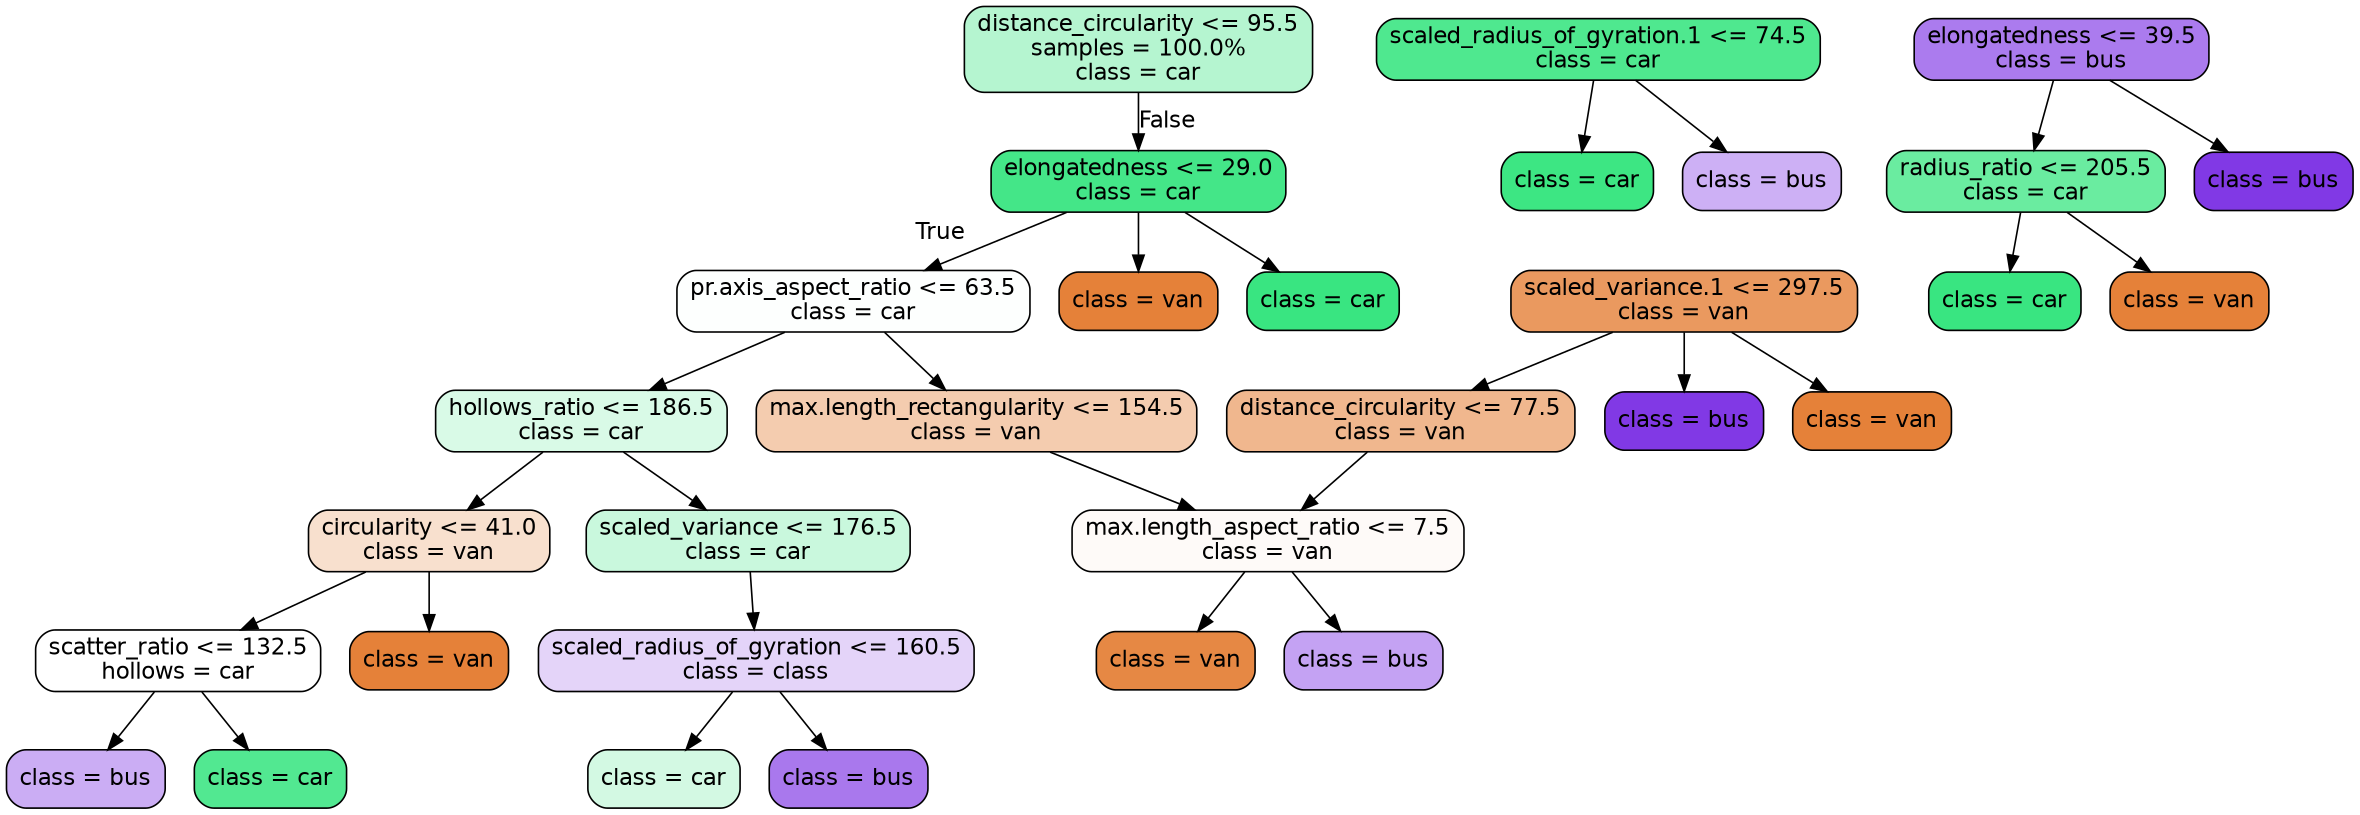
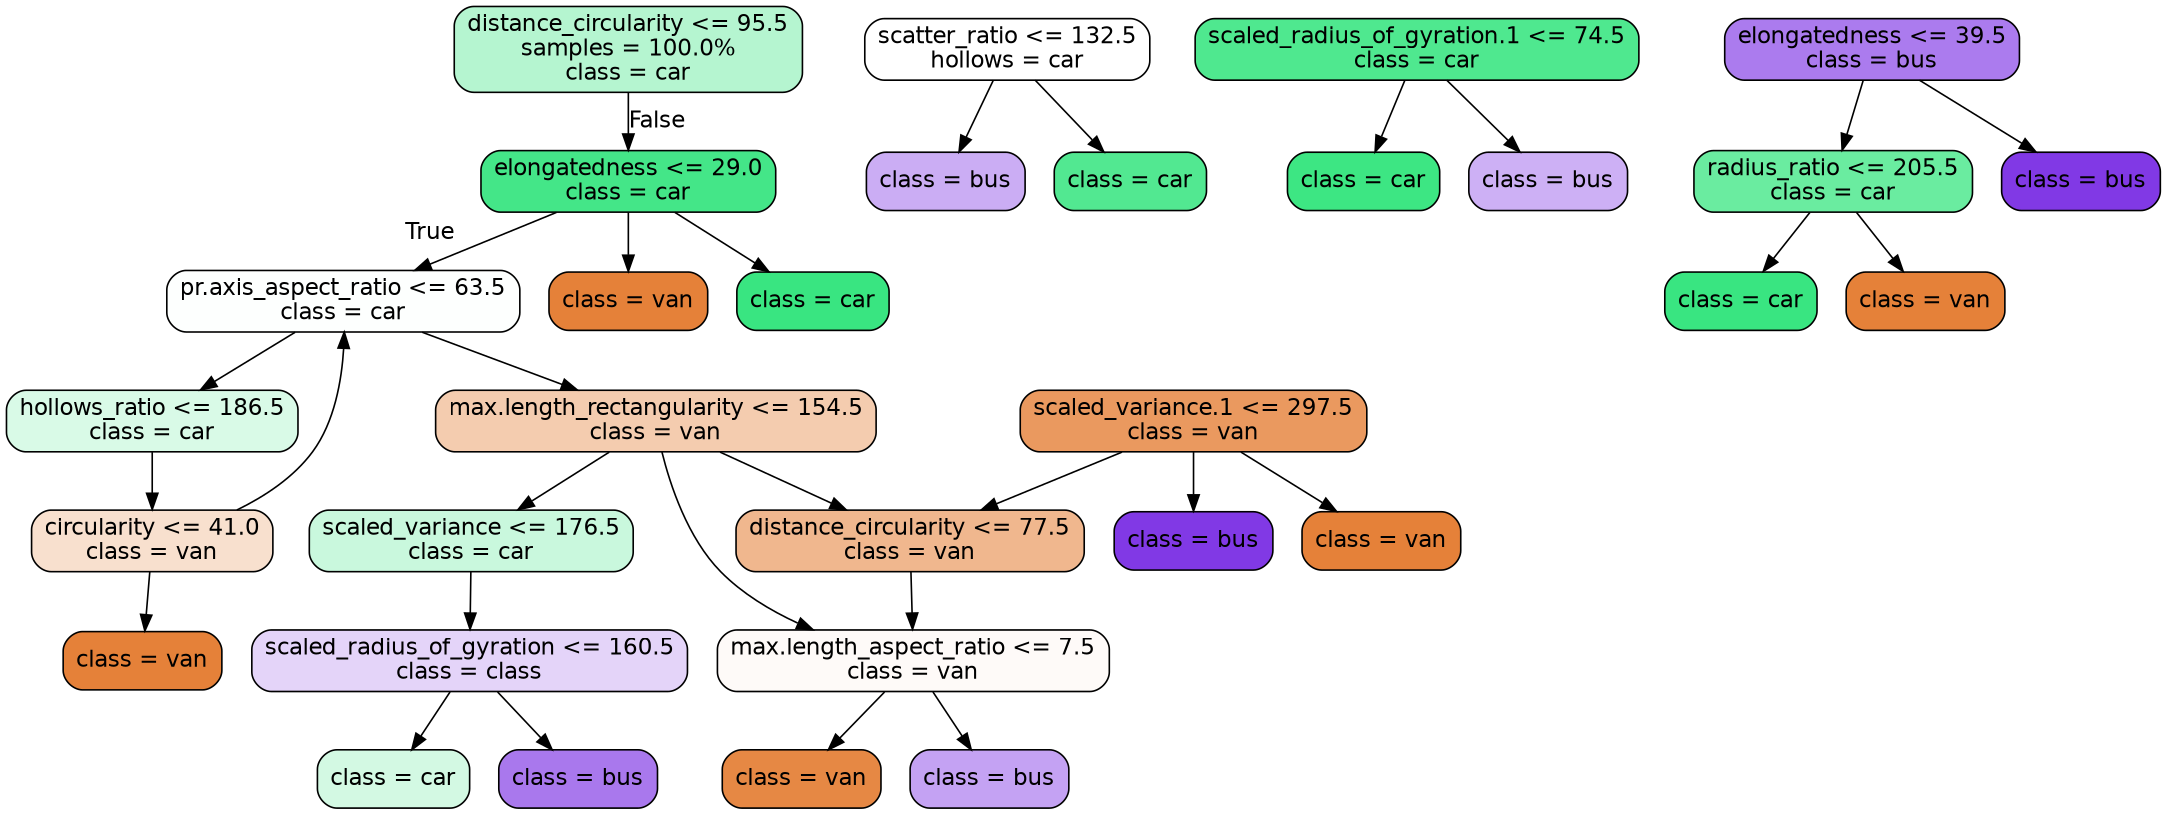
edge "hollows_ratio <= 186.5 class = car" -> "scaled_variance <= 176.5 class = car": now "max.length_rectangularity <= 154.5 class = van" -> "scaled_variance <= 176.5 class = car"
edge "max.length_rectangularity <= 154.5 class = van" -> "distance_circularity <= 77.5 class = van": added
edge "circularity <= 41.0 class = van" -> "scatter_ratio <= 132.5 hollows = car": now "circularity <= 41.0 class = van" -> "pr.axis_aspect_ratio <= 63.5 class = car"
